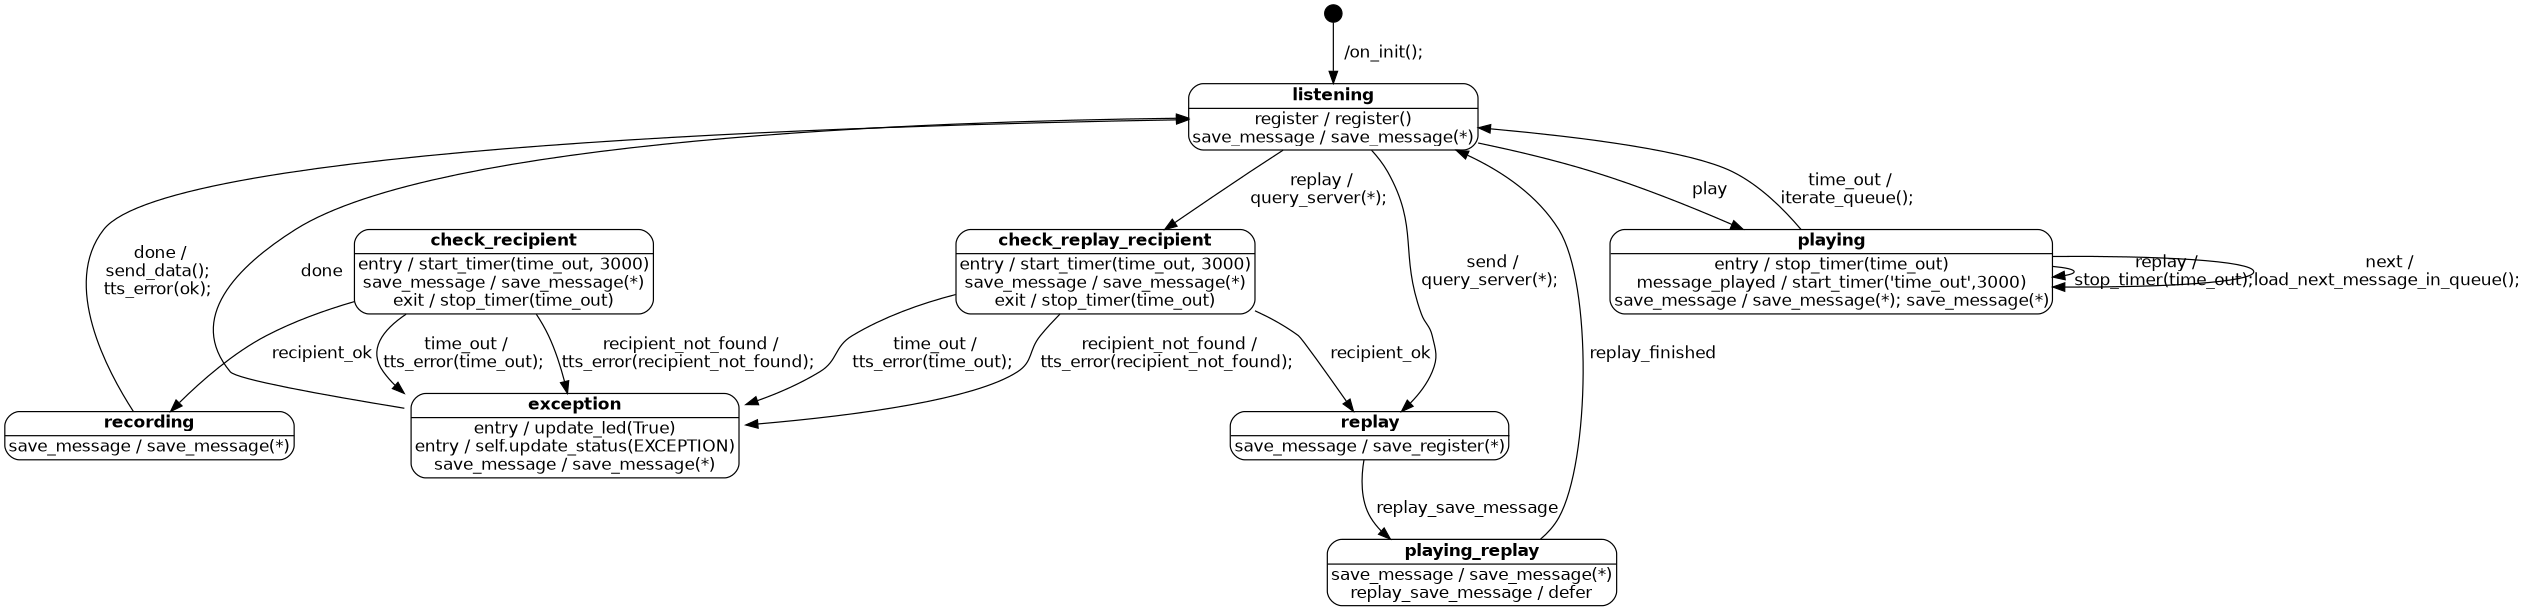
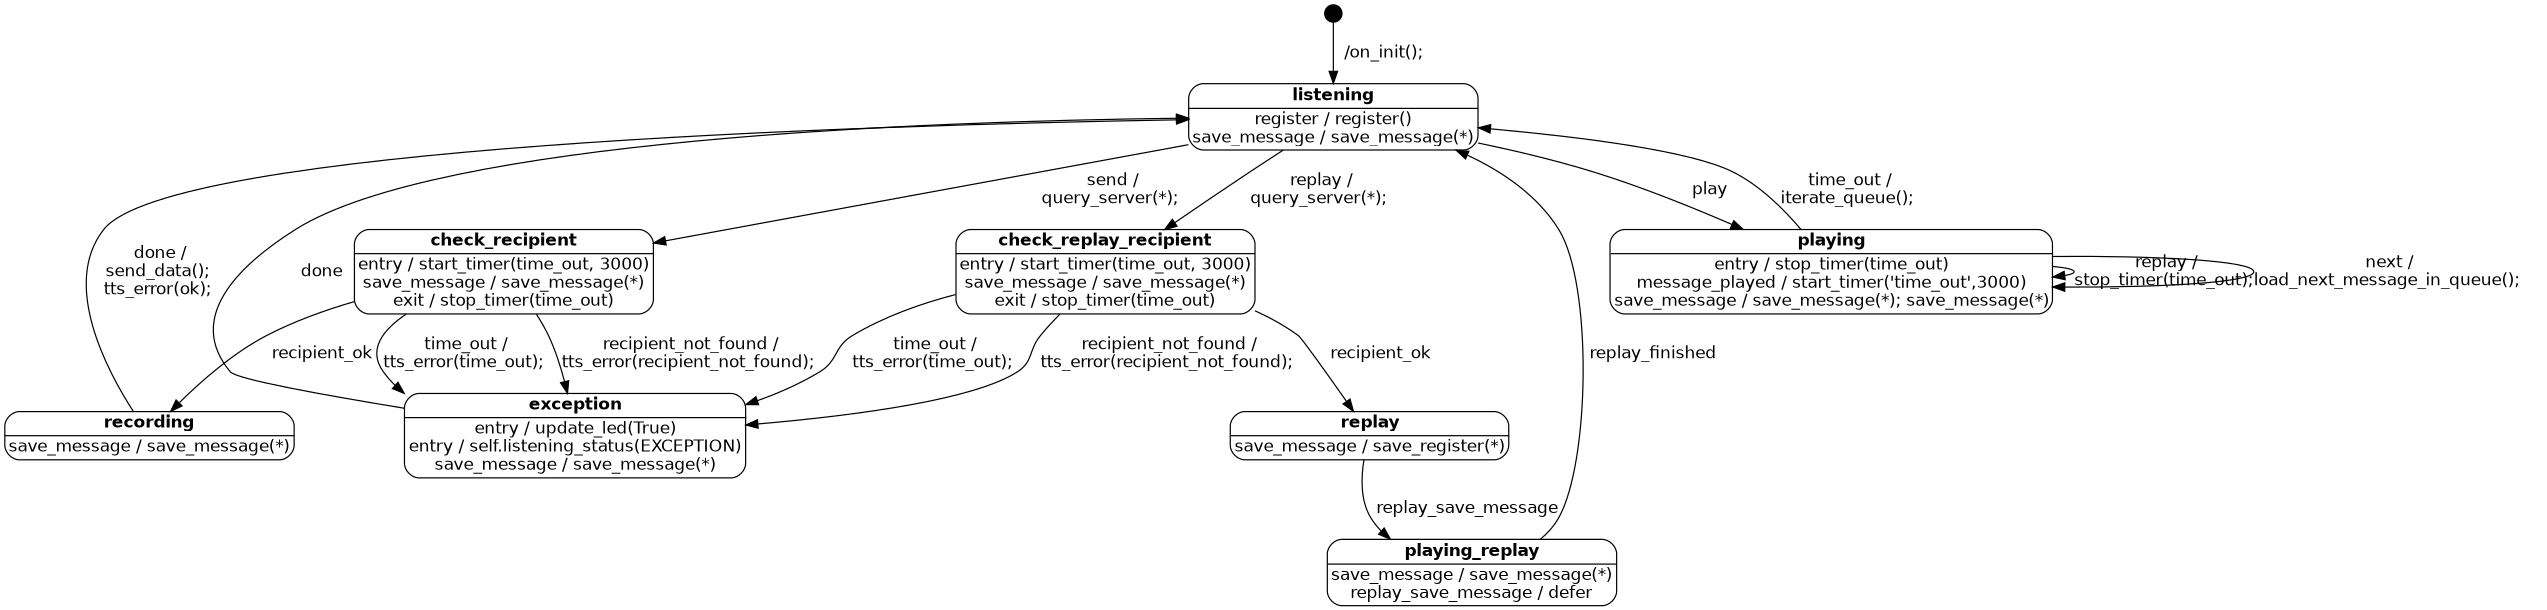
edge "listening" -> "replay": now "listening" -> "check_recipient"
node "exception": text "entry / self.update_status(EXCEPTION)" -> "entry / self.listening_status(EXCEPTION)"
